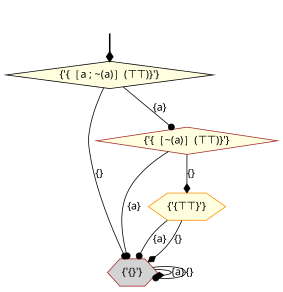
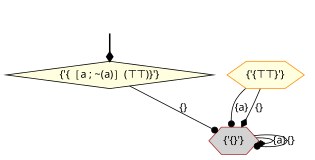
node "{'{［~(a)］(⊤⊤)}'}": removed
